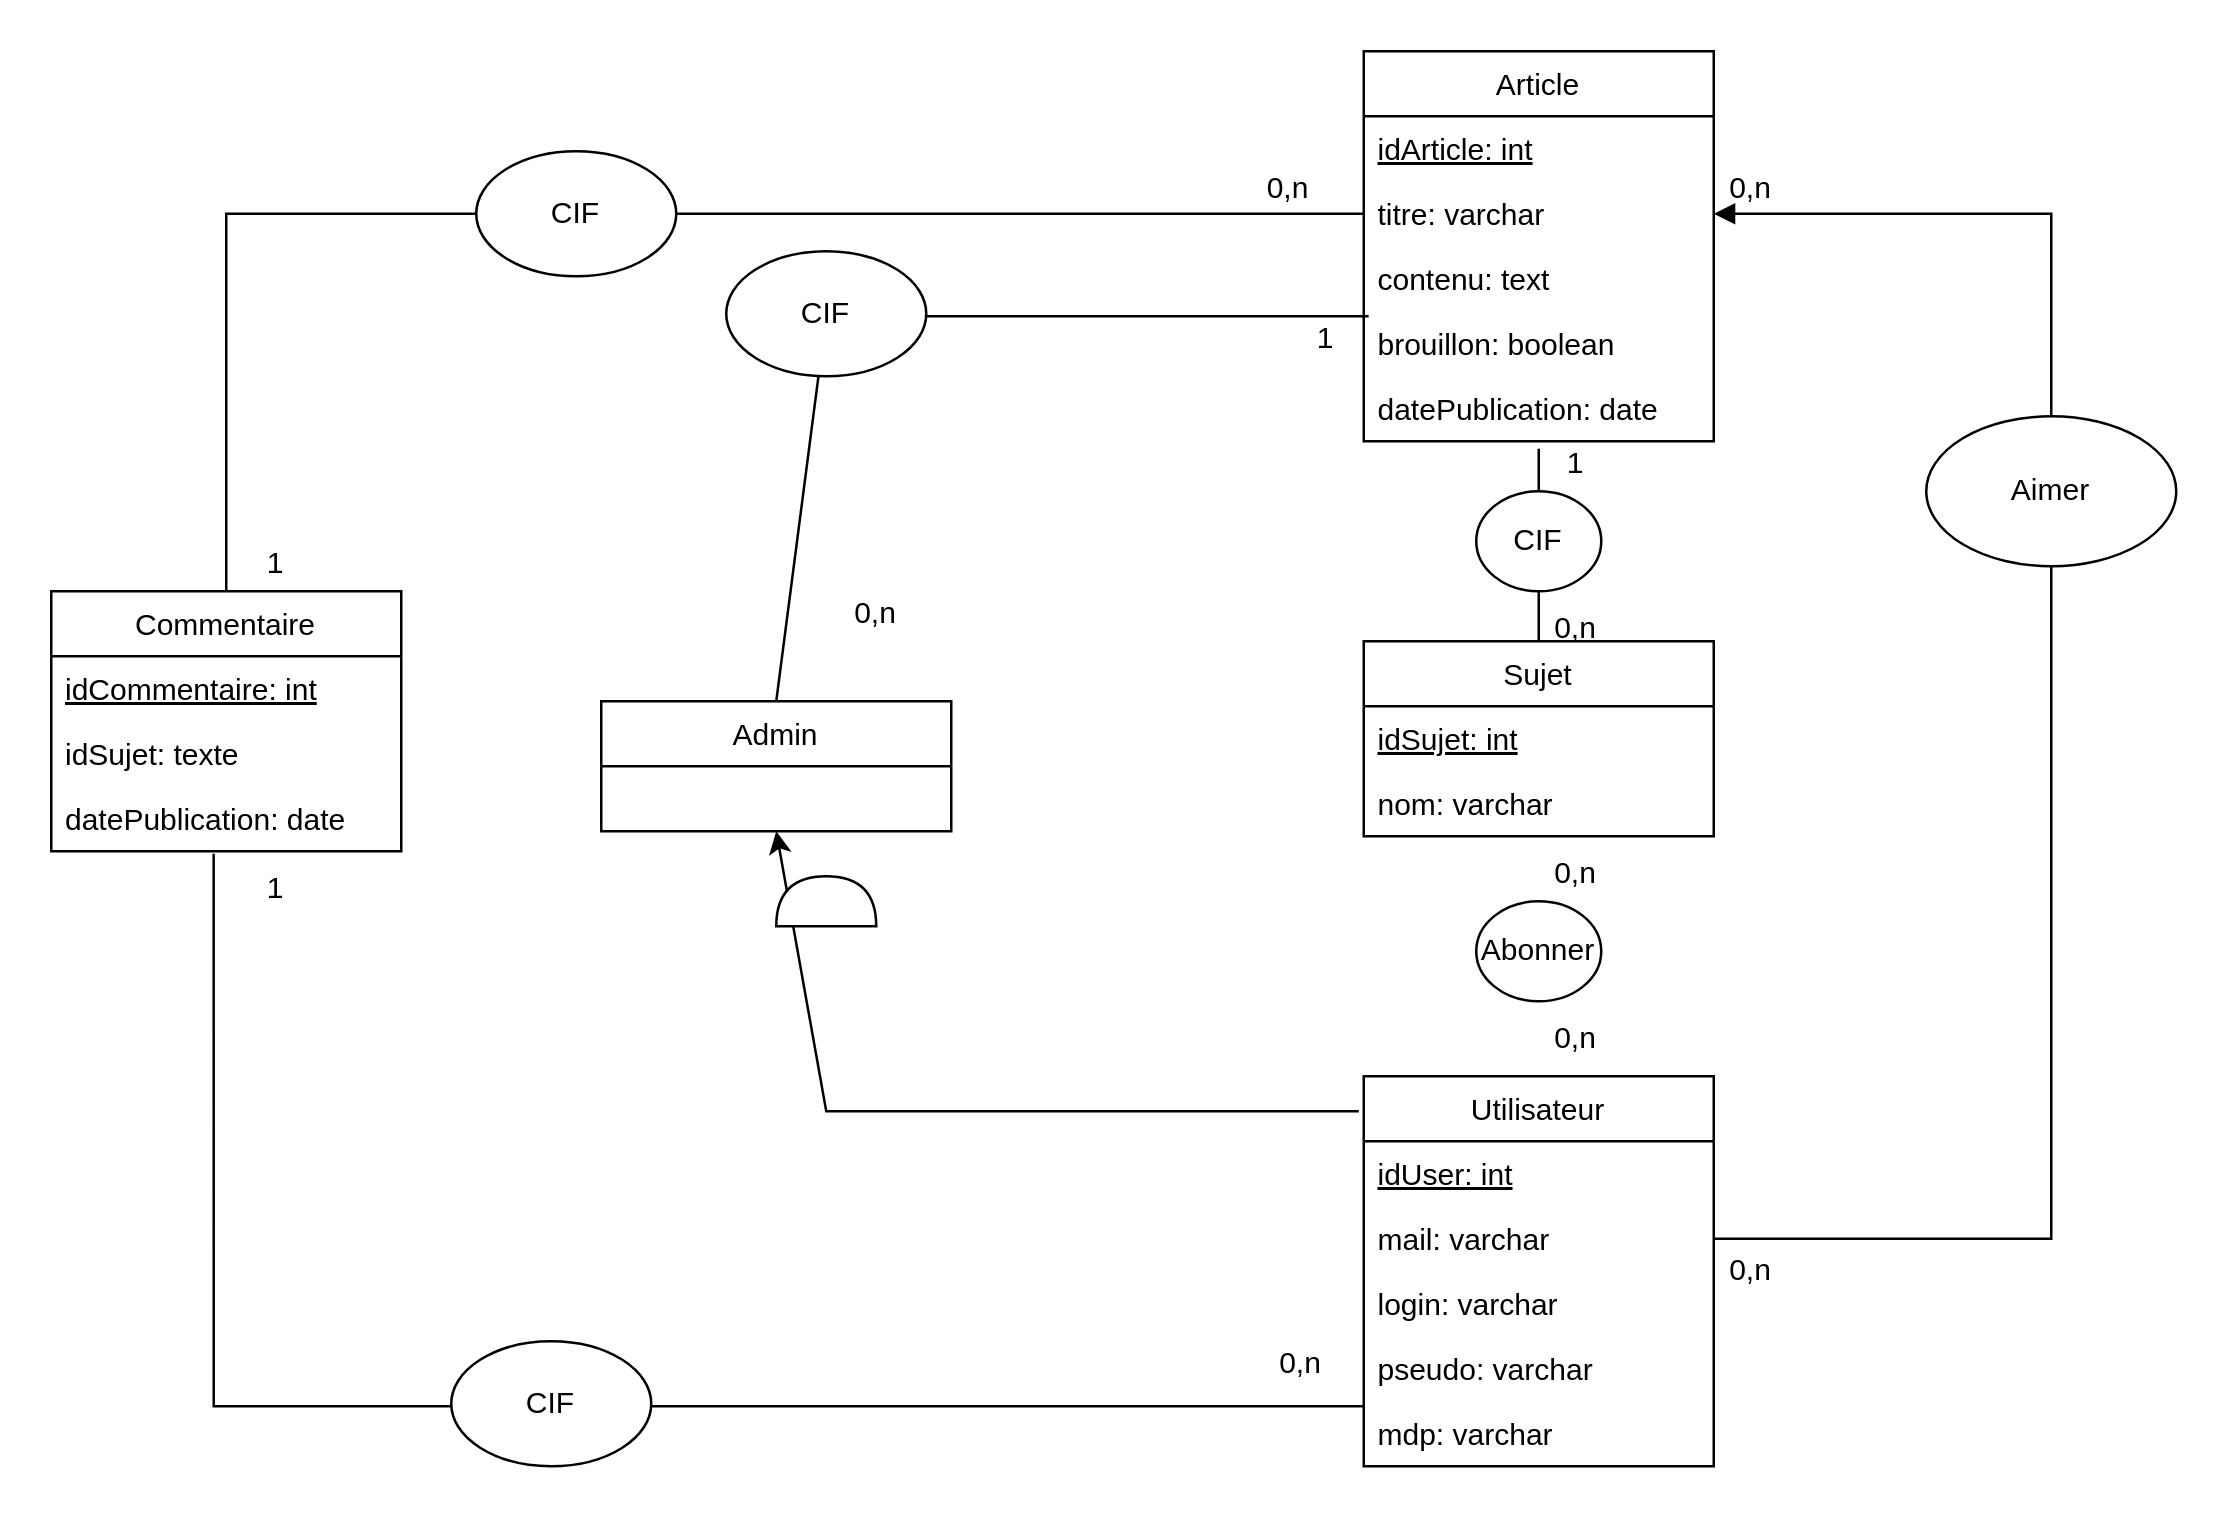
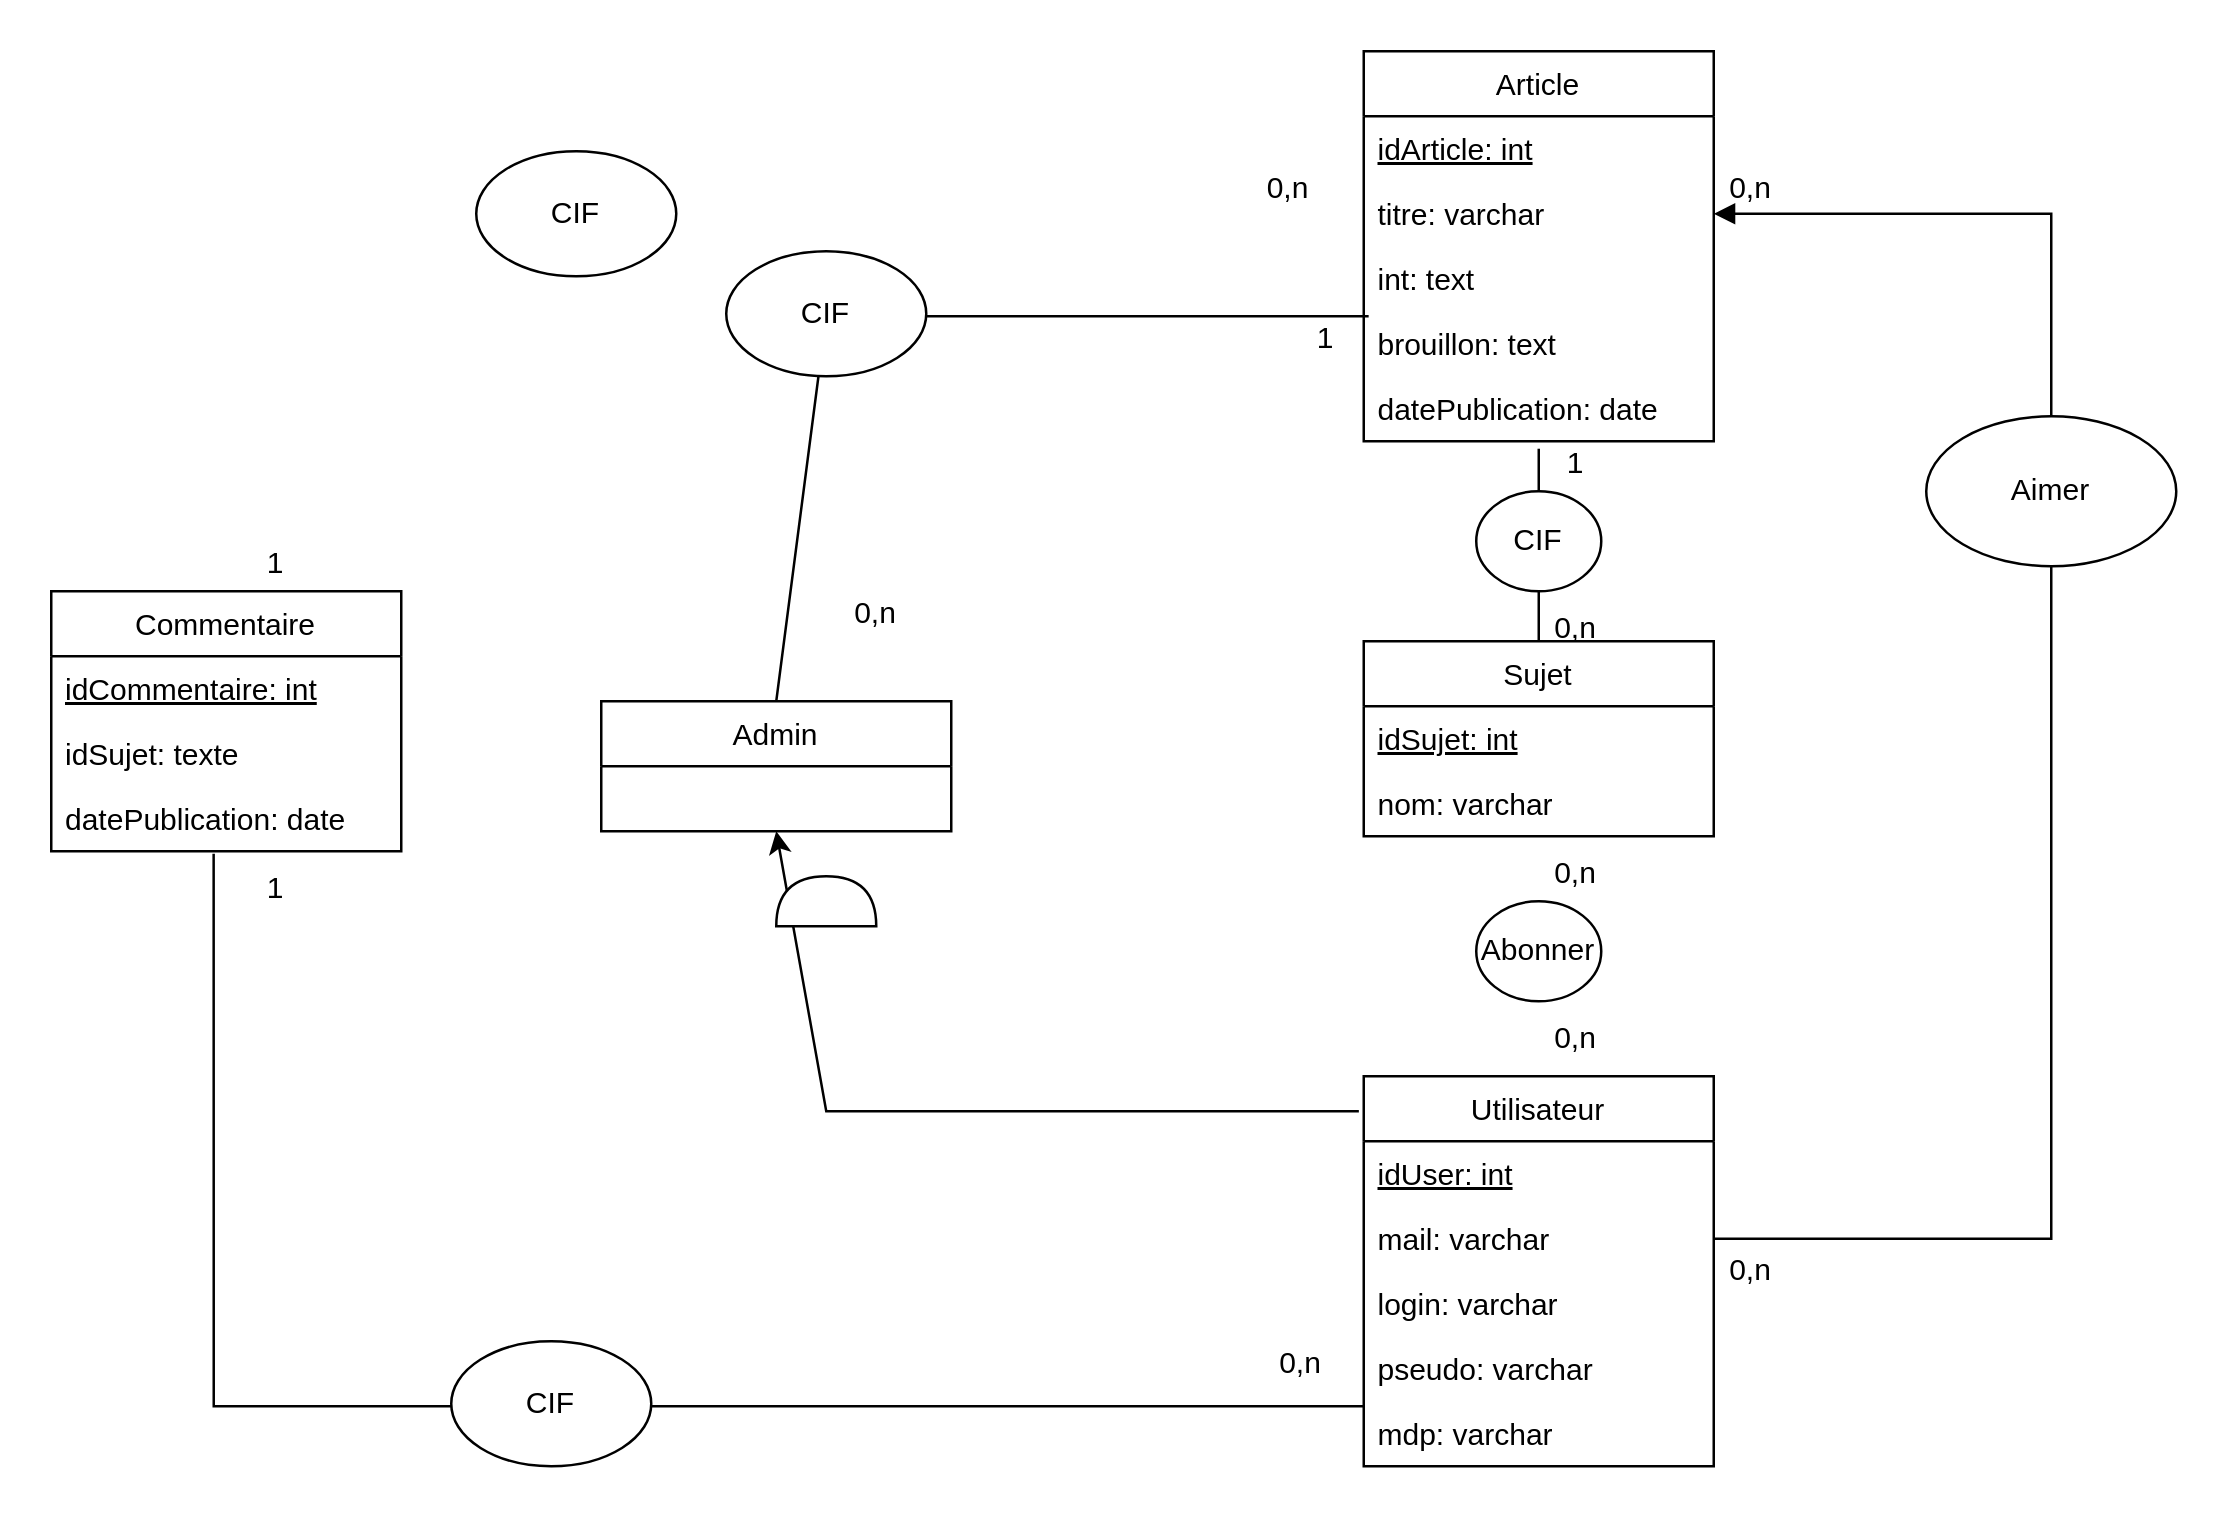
edge "titre: varchar" -- "Commentaire": removed
node "contenu: text": label "contenu: text" -> "int: text"
node "brouillon: boolean": label "brouillon: boolean" -> "brouillon: text"
